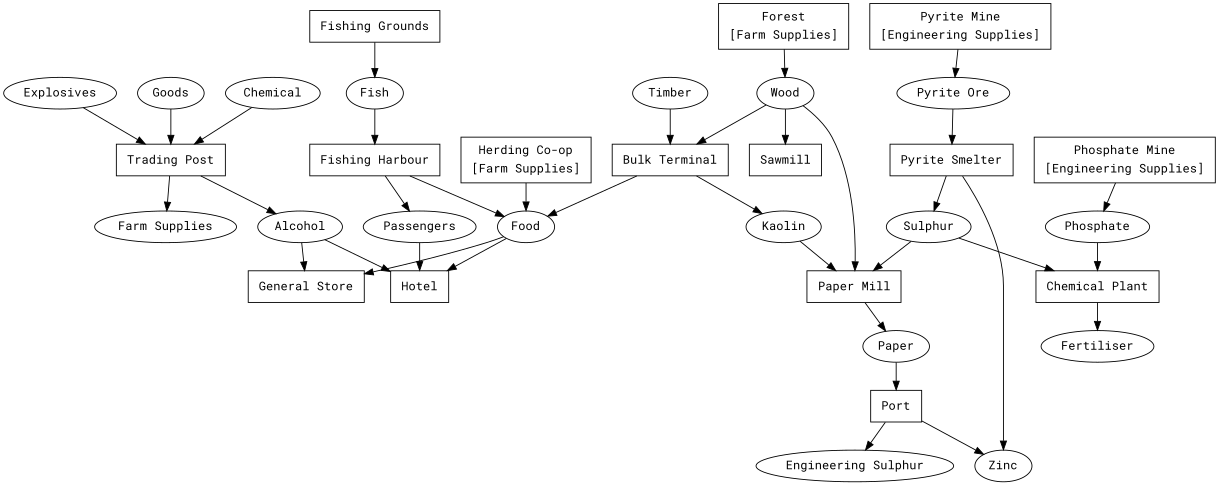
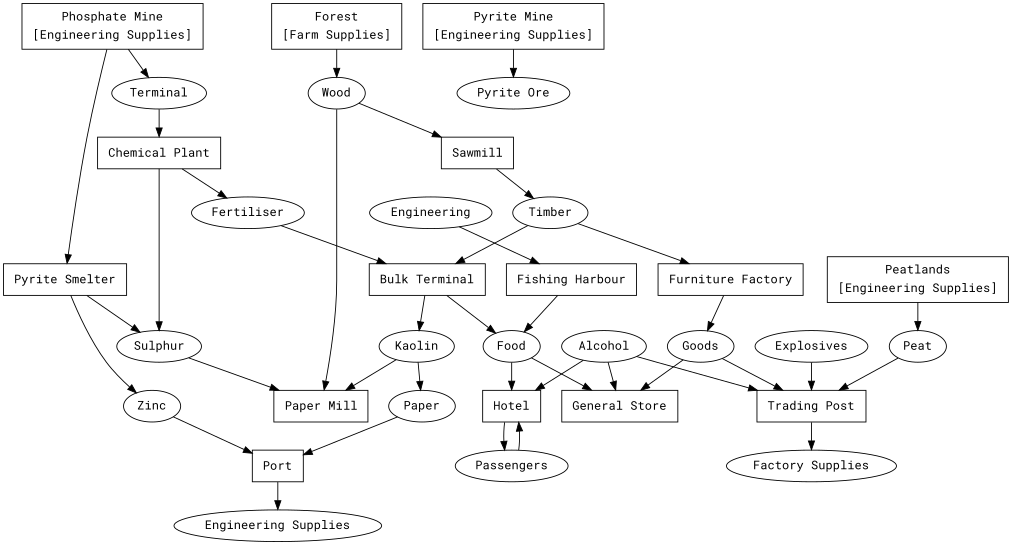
node "Fishing Grounds": removed
node "Chemical": label "Chemical" -> "Peat"
node "Fish": label "Fish" -> "Engineering"
edge "Wood" -> "Bulk Terminal": now "Fertiliser" -> "Bulk Terminal"
edge "Pyrite Ore" -> "Pyrite Smelter": now "Phosphate Mine" -> "Pyrite Smelter"
node "Herding Co-op": removed
edge "Sawmill" -> "Timber": added
edge "Fishing Harbour" -> "Passengers": now "Hotel" -> "Passengers"
edge "Trading Post" -> "Alcohol": reversed
node "Farm Supplies": label "Farm Supplies" -> "Factory Supplies"
node "Phosphate": label "Phosphate" -> "Terminal"
edge "Sulphur" -> "Chemical Plant": reversed
node "Furniture Factory": added
node "Peatlands": added
edge "Paper Mill" -> "Paper": now "Kaolin" -> "Paper"
edge "Goods" -> "General Store": added
edge "Port" -> "Zinc": reversed
node "Engineering Sulphur": label "Engineering Sulphur" -> "Engineering Supplies"
